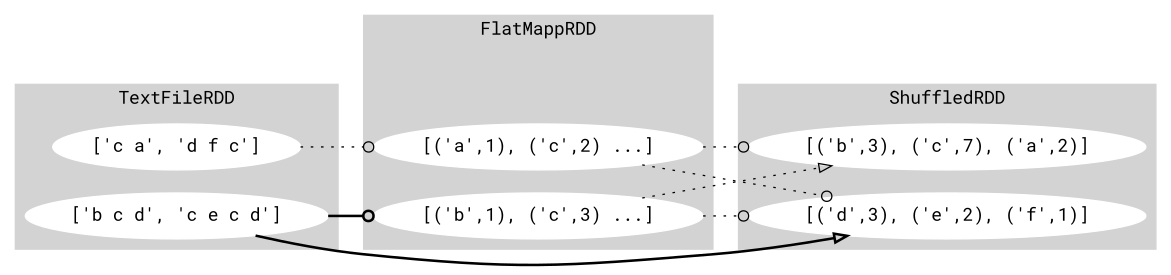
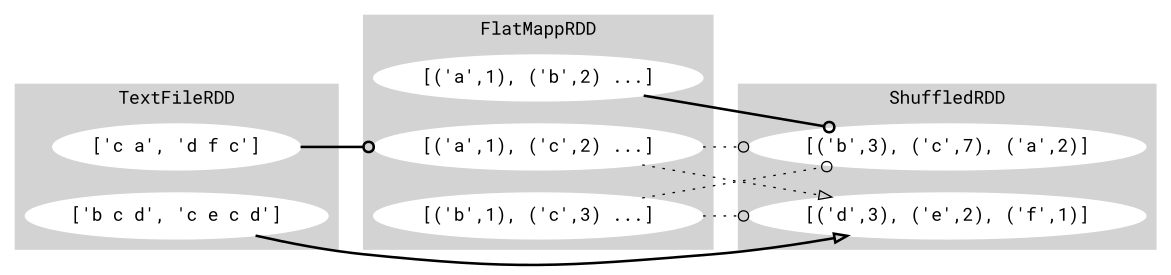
node "[('a',1), ('b',2) ...]": added
edge "['c a', 'd f c']" -> "[('a',1), ('c',2) ...]": style dotted -> bold
edge "[('a',1), ('c',2) ...]" -> "[('d',3), ('e',2), ('f',1)]": arrowhead odot -> onormal
edge "[('b',1), ('c',3) ...]" -> "[('b',3), ('c',7), ('a',2)]": arrowhead onormal -> odot
edge "['b c d', 'c e c d']" -> "[('b',1), ('c',3) ...]": removed
